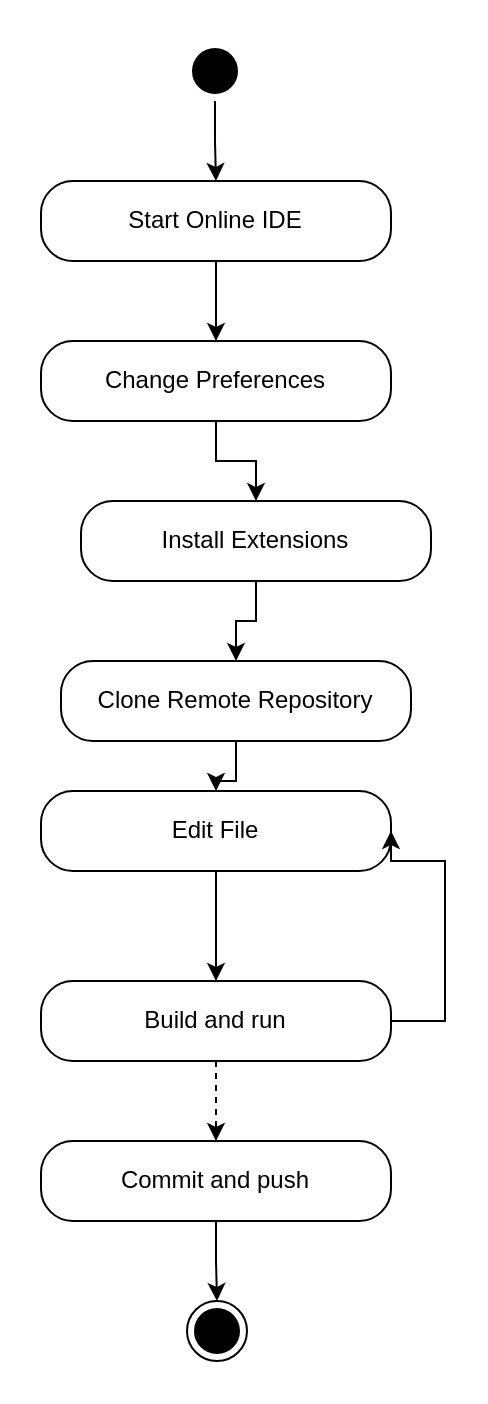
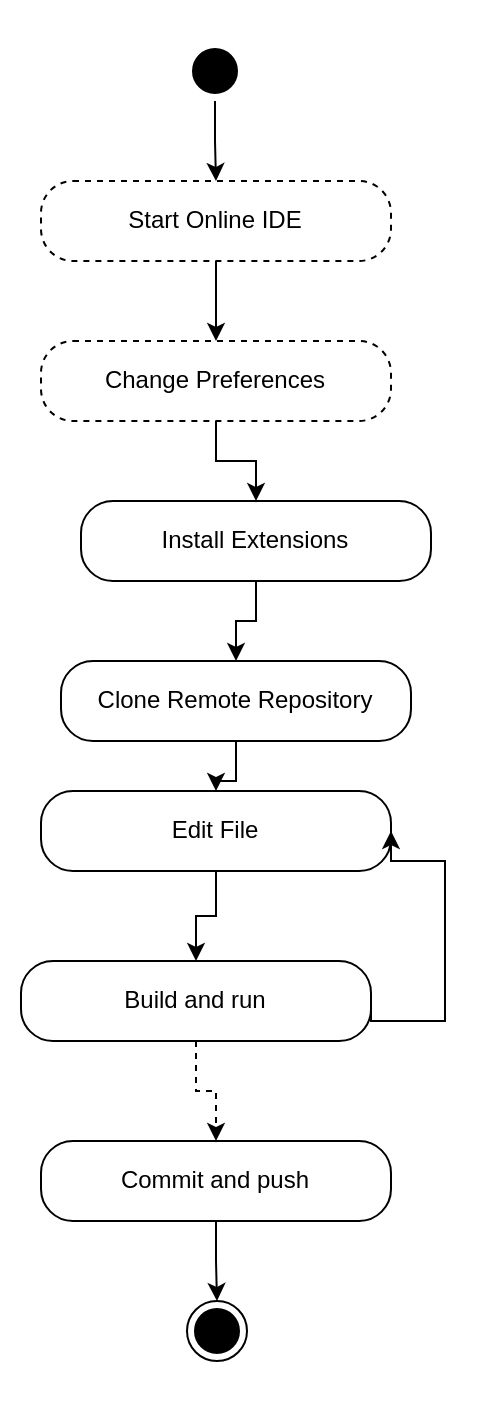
node "Start Online IDE": style solid -> dashed
node "Change Preferences": style solid -> dashed
node "Build and run": moved (216, 1021) -> (196, 1001)
